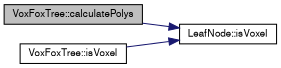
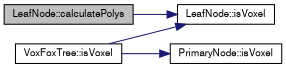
node "VoxFoxTree::calculatePolys": label "VoxFoxTree::calculatePolys" -> "LeafNode::calculatePolys"
node "PrimaryNode::isVoxel": added
